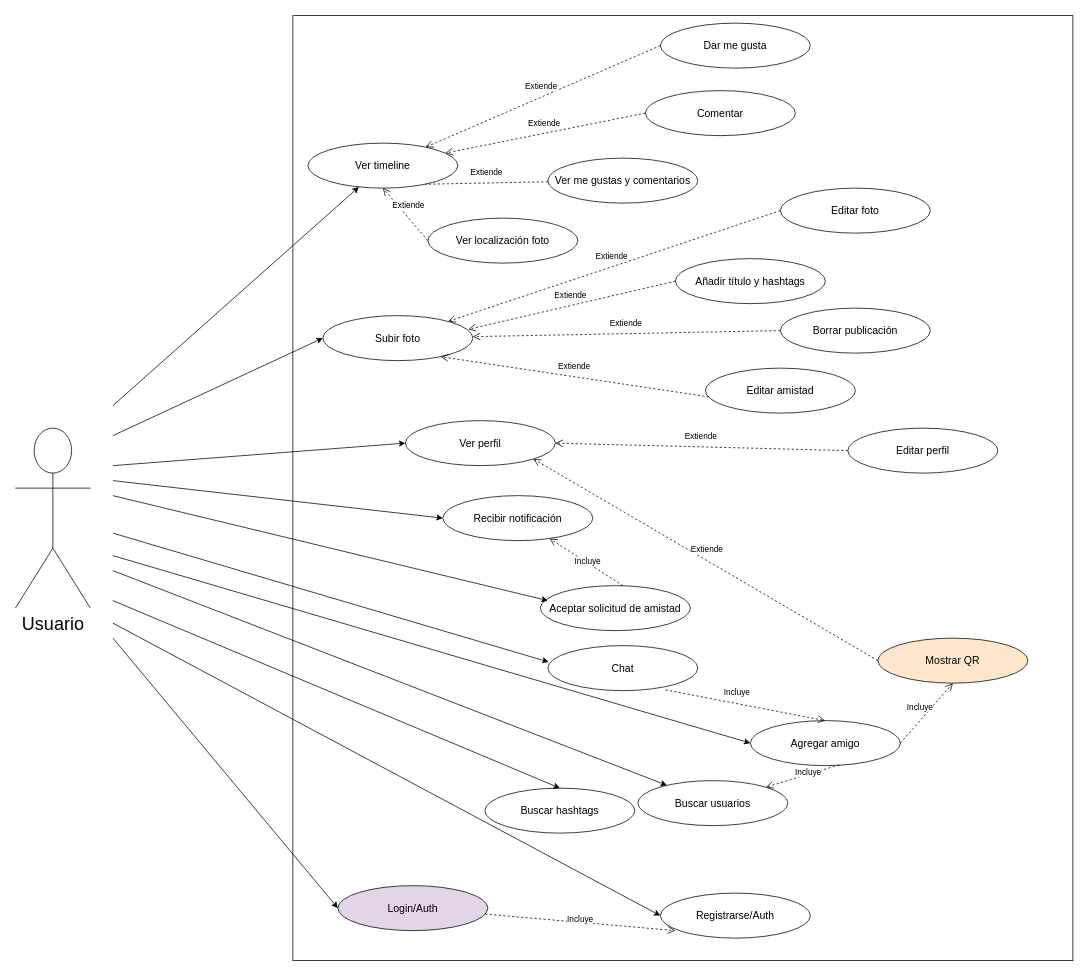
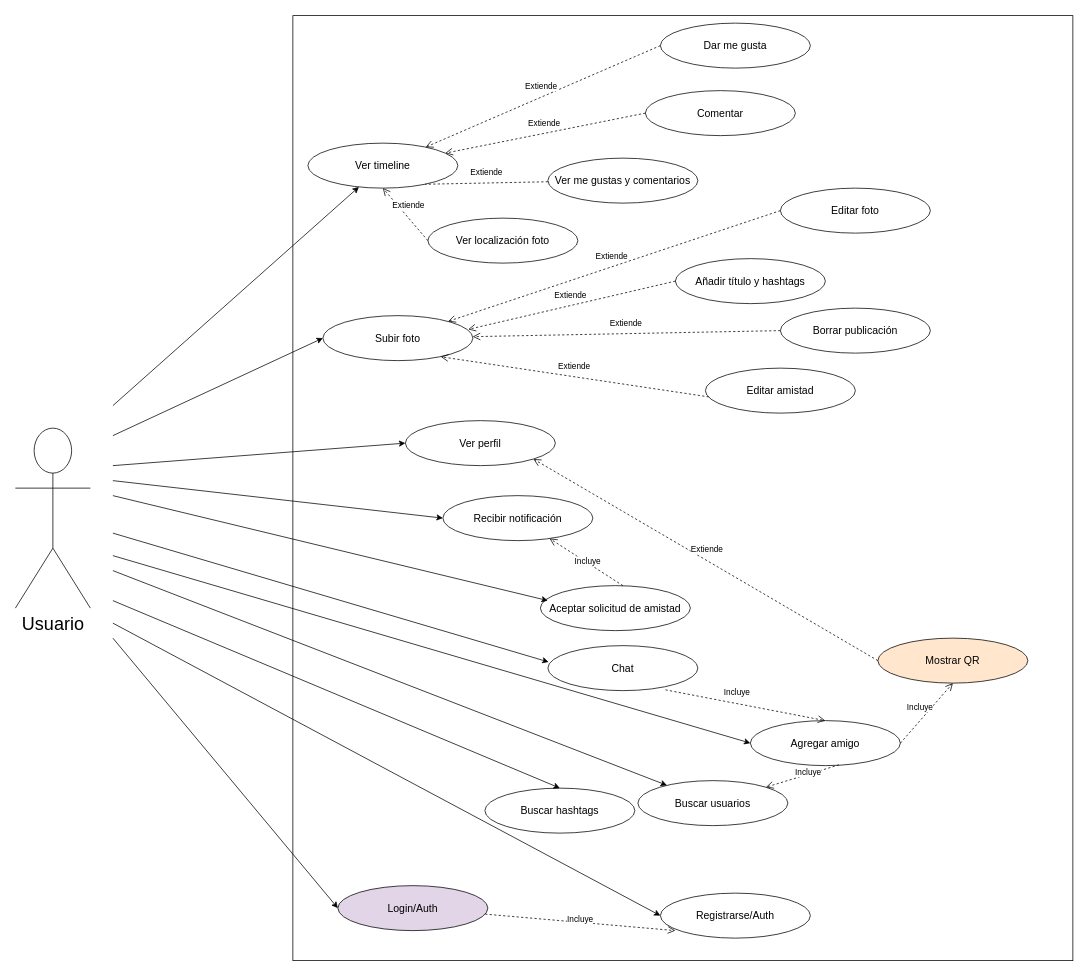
edge "Editar perfil" -> "Ver perfil": removed, label "Extiende"
node "Editar perfil": removed
